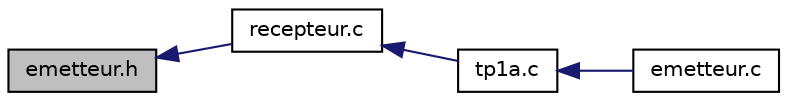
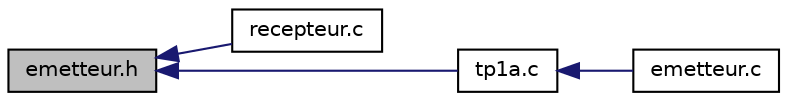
edge "tp1a.c" -> "recepteur.c": now "tp1a.c" -> "emetteur.h"
